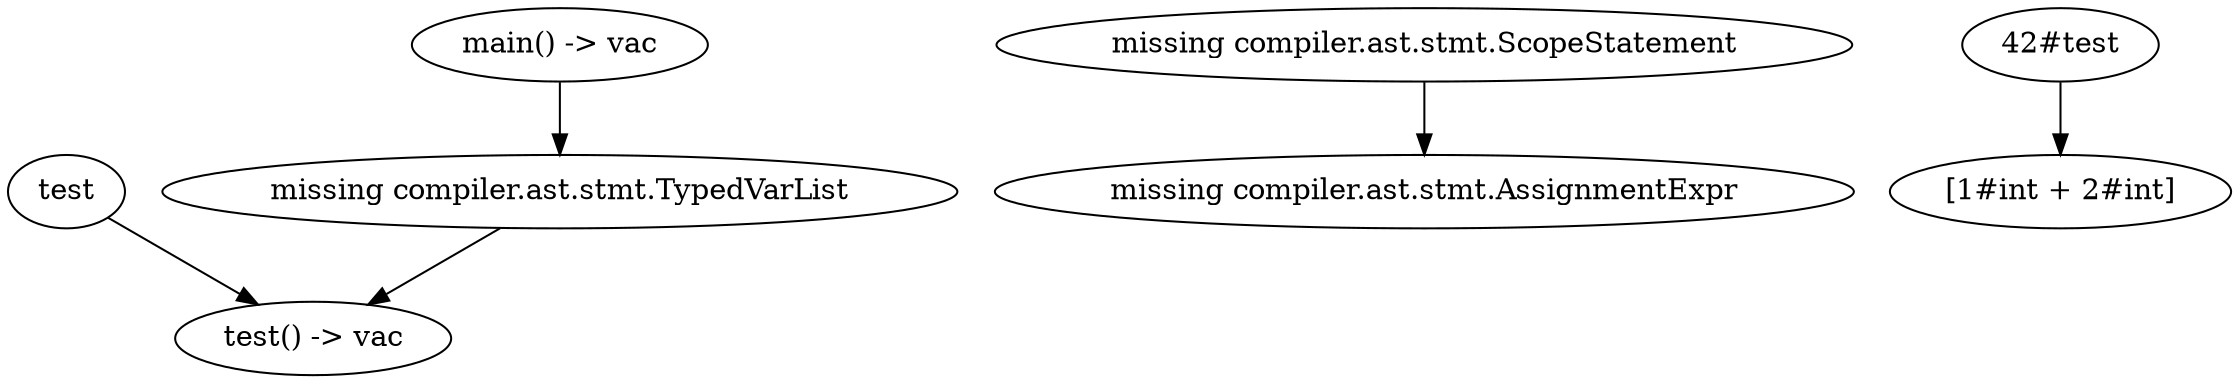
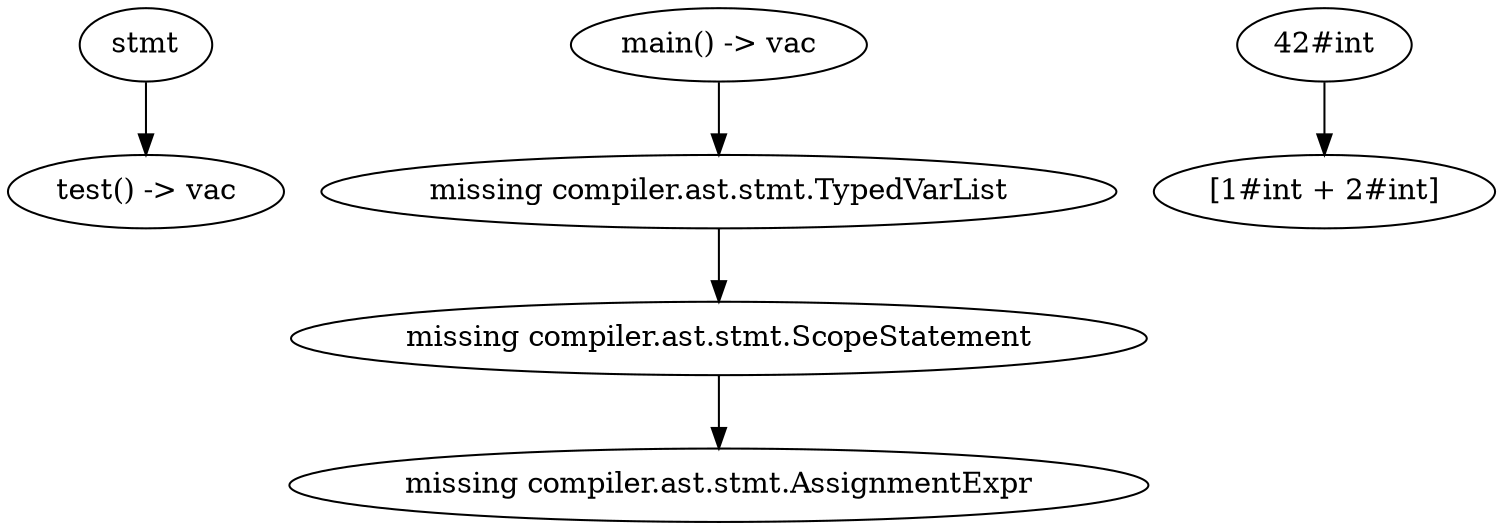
node "42#test": label "42#test" -> "42#int"
node "test": label "test" -> "stmt"
edge "missing compiler.ast.stmt.TypedVarList" -> "test() -> vac": now "missing compiler.ast.stmt.TypedVarList" -> "missing compiler.ast.stmt.ScopeStatement"
